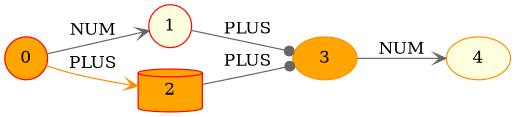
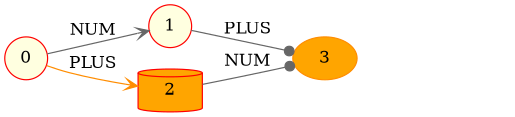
node "0": fillcolor orange -> lightyellow
node "4": removed
edge "2" -> "3": label "PLUS" -> "NUM"
